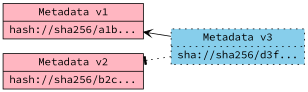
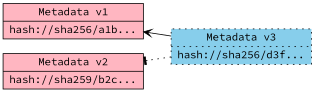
node "Metadata v3": text "sha://sha256/d3f..." -> "hash://sha256/d3f..."
node "Metadata v2": text "hash://sha256/b2c..." -> "hash://sha259/b2c..."
